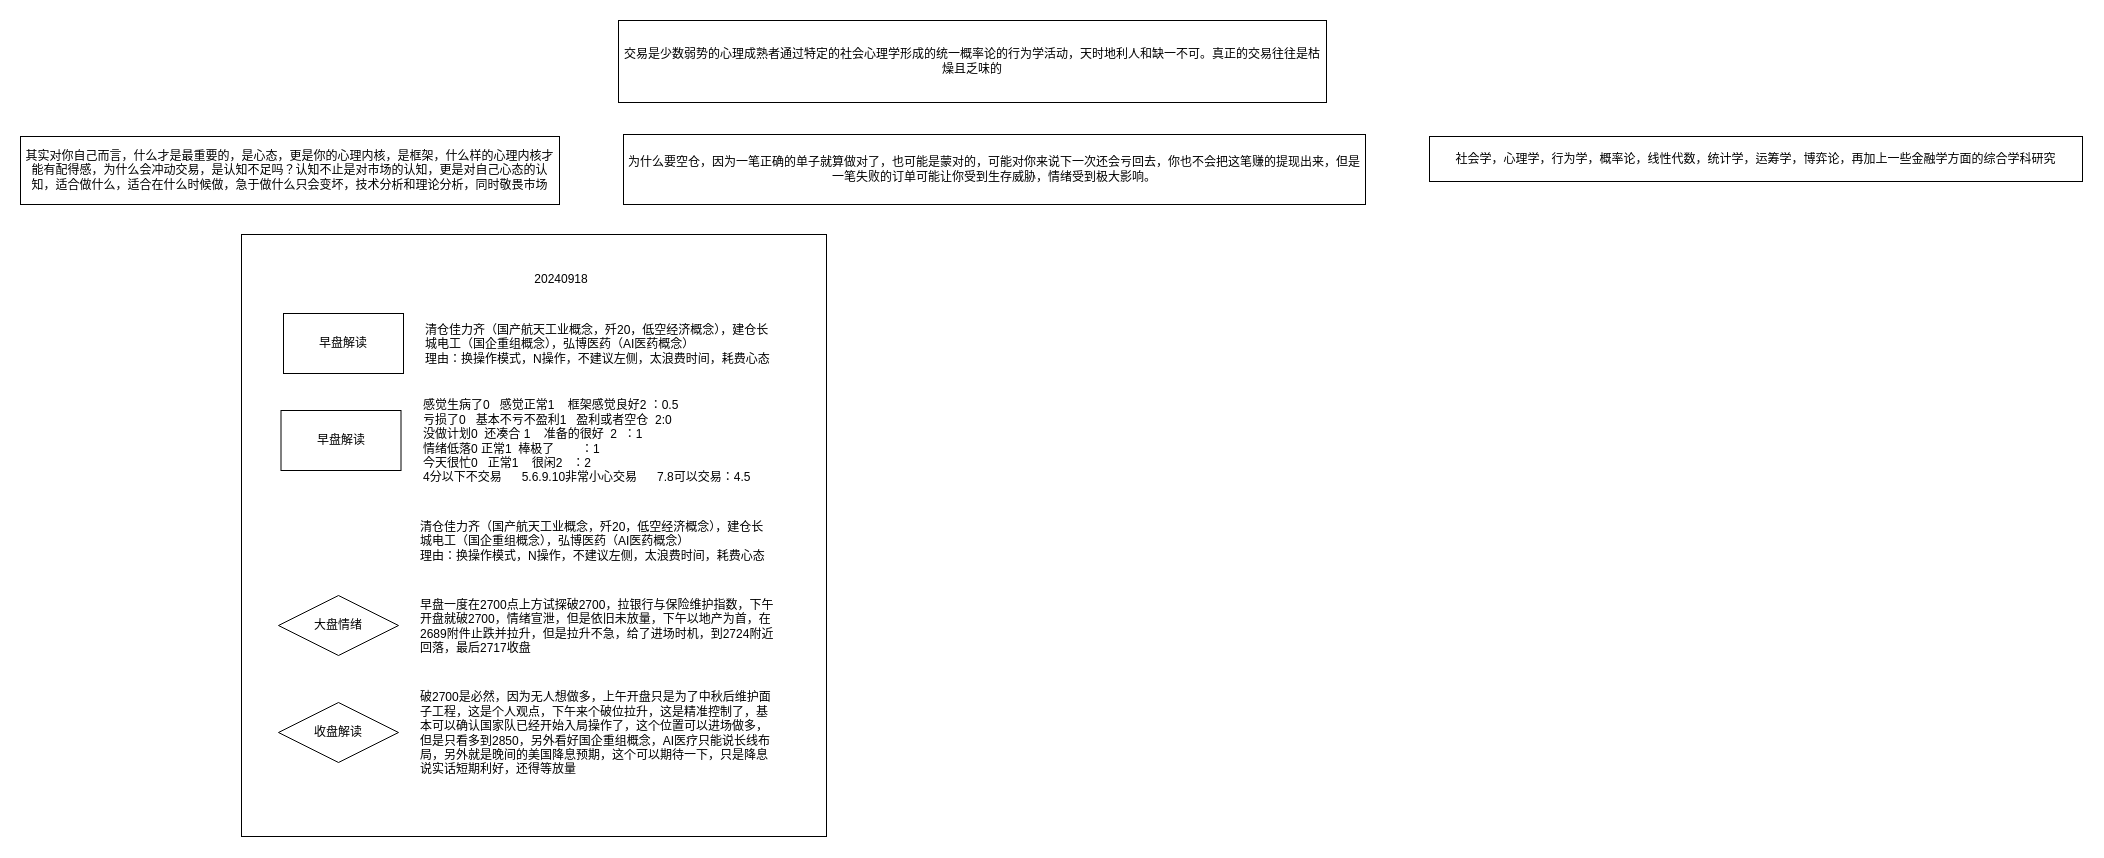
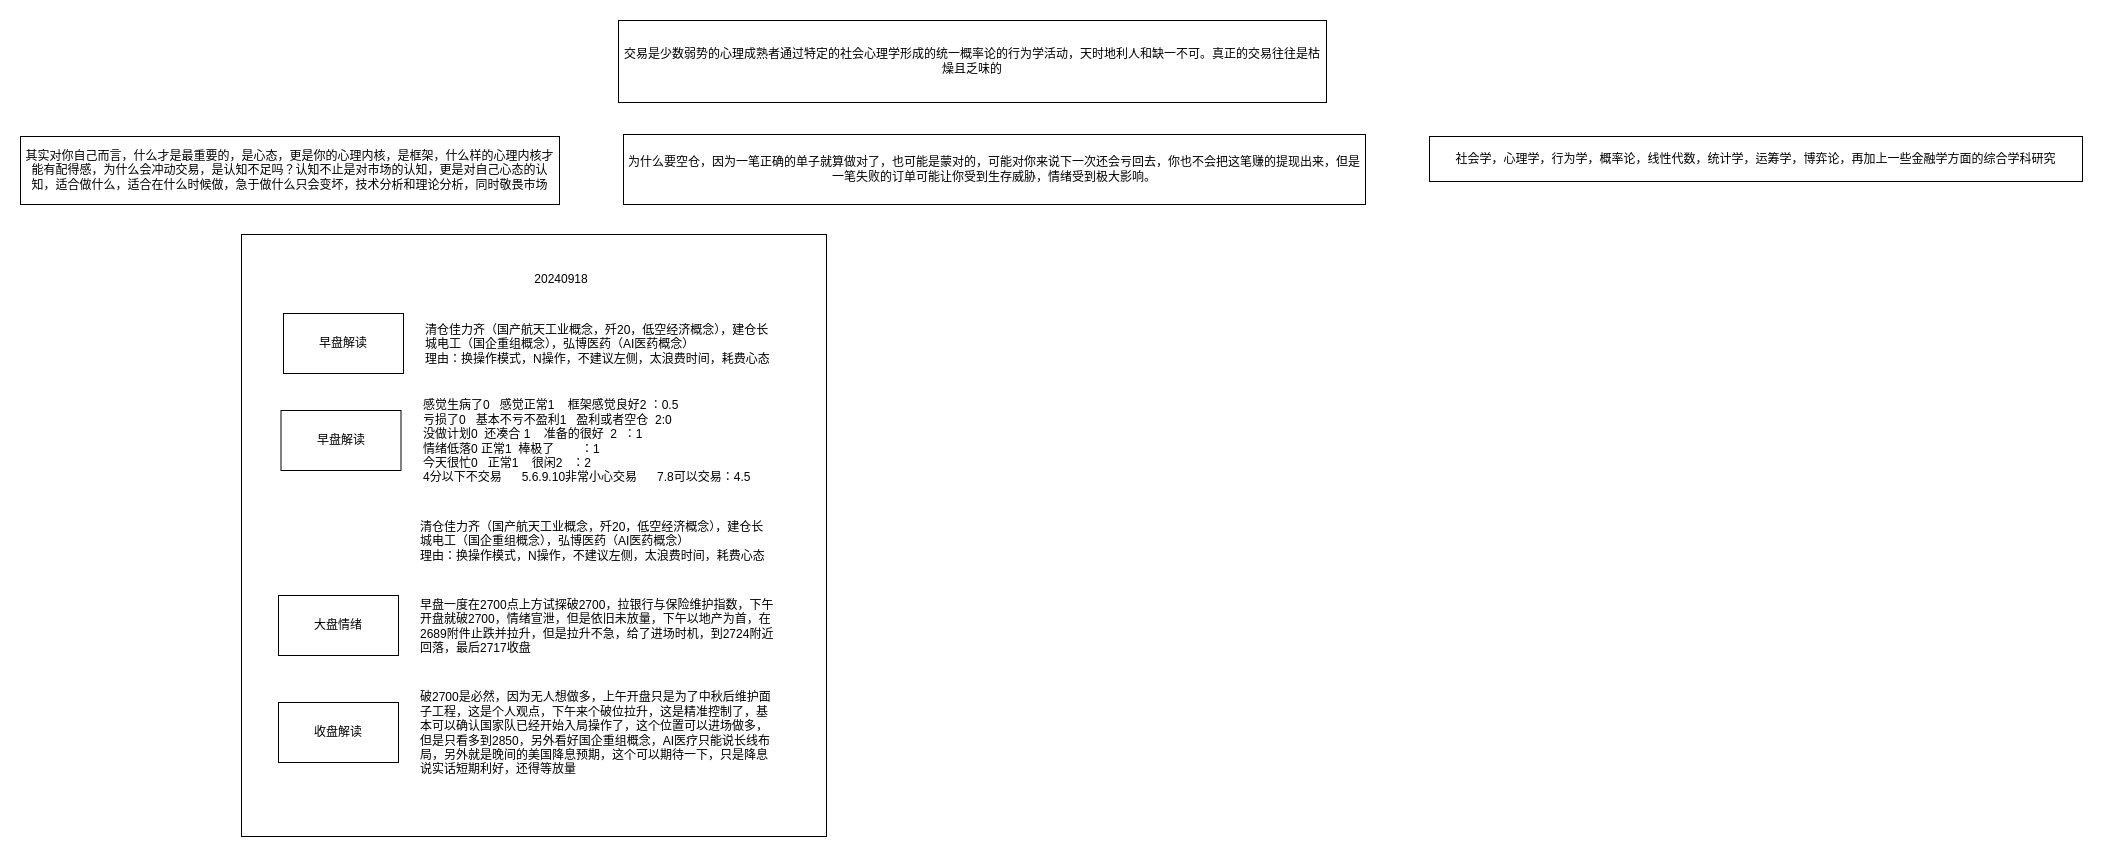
node "大盘情绪": shape diamond -> rectangle
node "收盘解读": shape diamond -> rectangle
